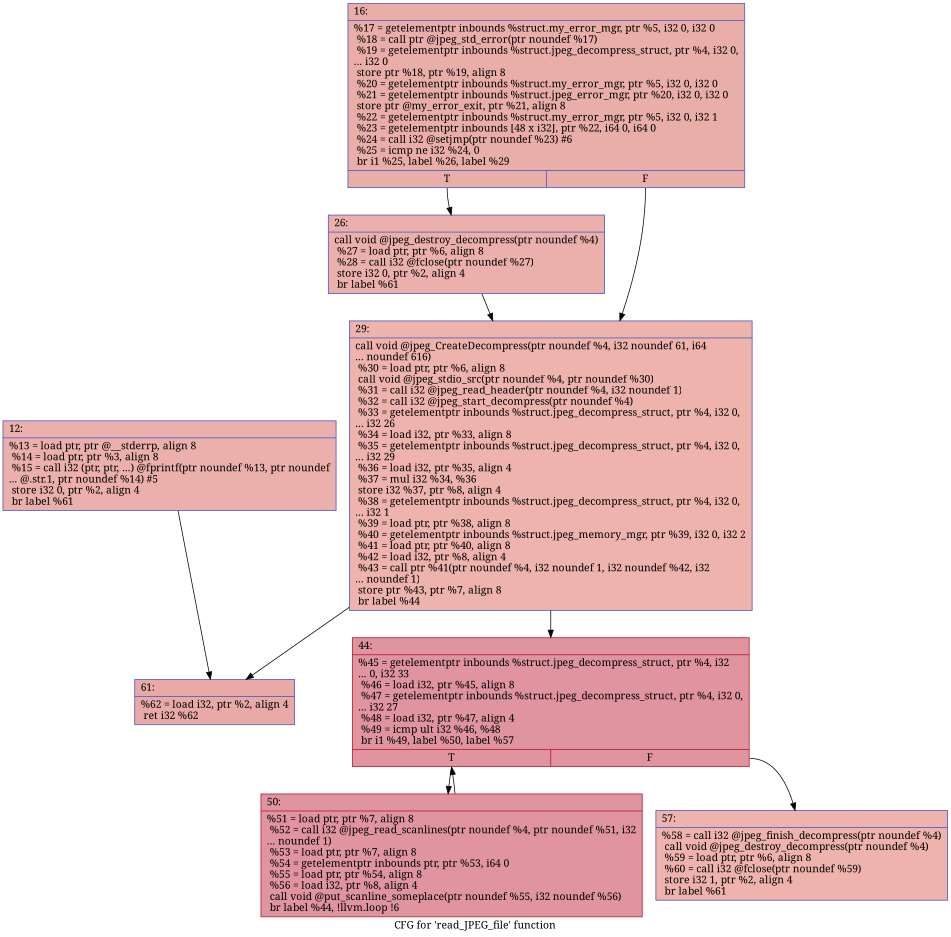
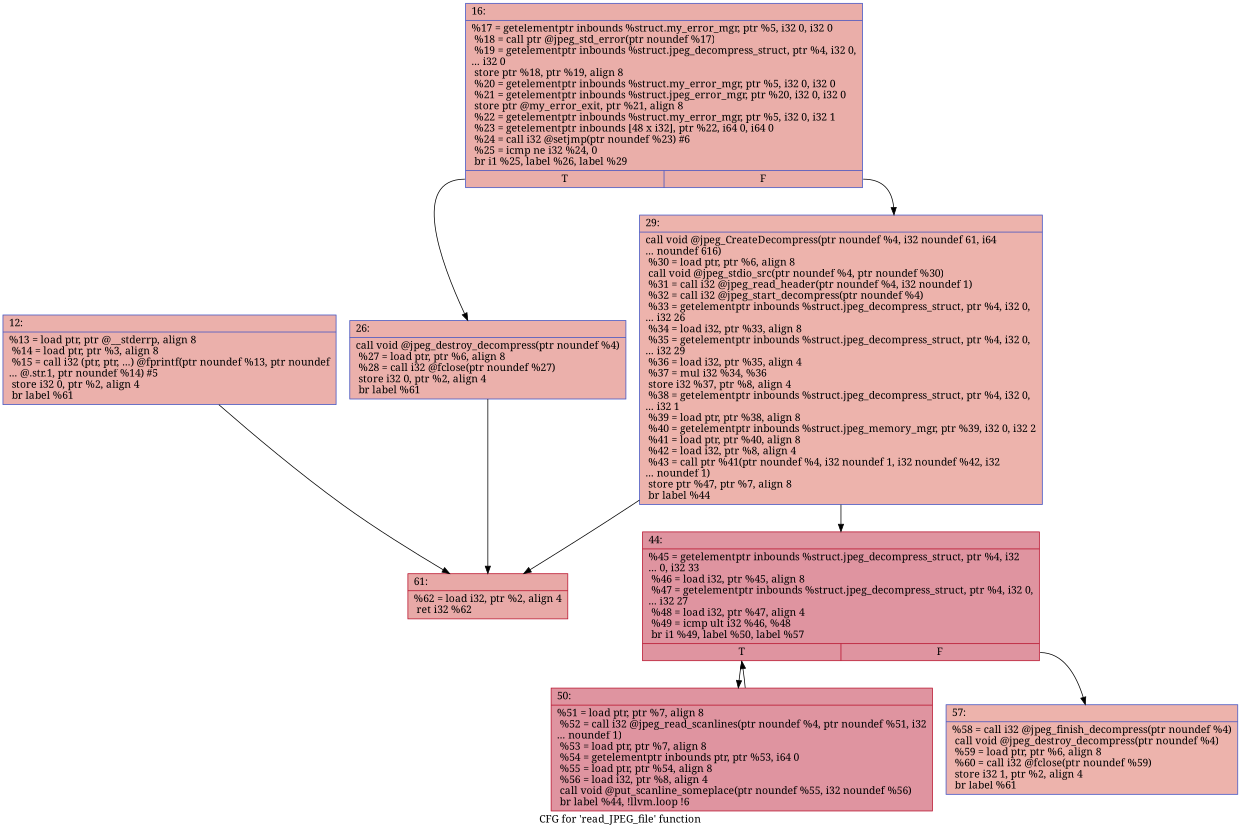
edge "26:" -> "29:": now "26:" -> "61:"
node "29:": text "store ptr %43, ptr %7, align 8" -> "store ptr %47, ptr %7, align 8"
node "61:": color #3d50c3ff -> #b70d28ff
